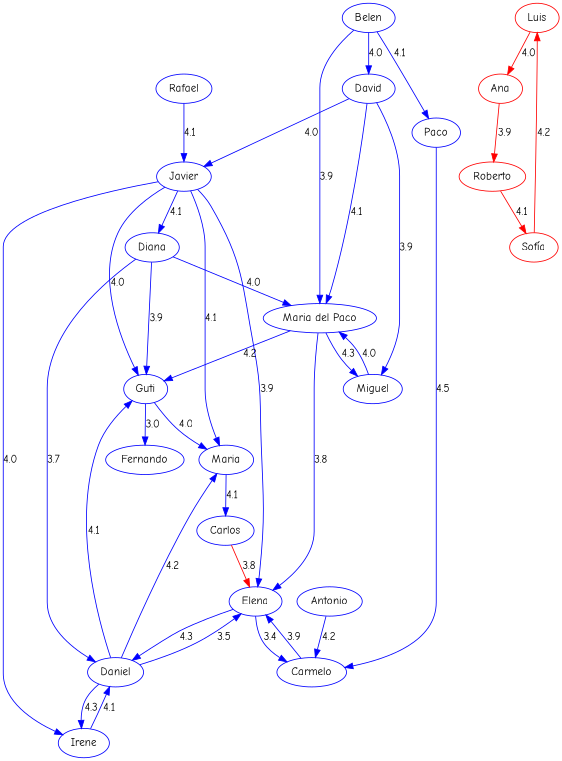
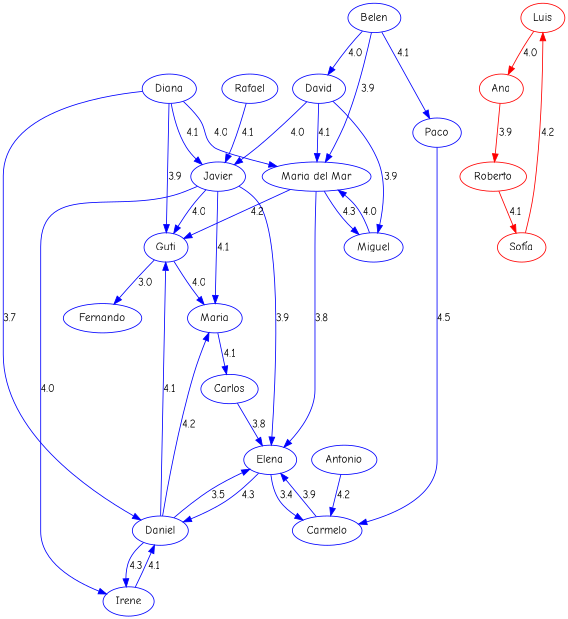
edge "Javier" -> "Diana": reversed
node "Maria del Paco": label "Maria del Paco" -> "Maria del Mar"
edge "Carlos" -> "Elena": color red -> blue
